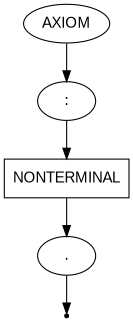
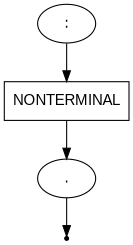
node "AXIOM": removed
